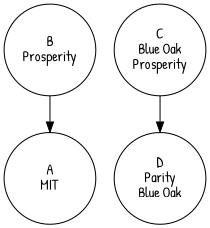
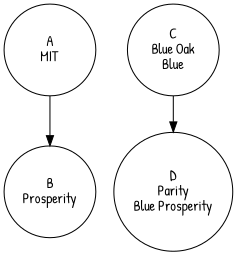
node "C Blue Oak Prosperity": label "C Blue Oak Prosperity" -> "C Blue Oak Blue"
edge "B Prosperity" -> "A MIT": reversed
node "D Parity Blue Oak": label "D Parity Blue Oak" -> "D Parity Blue Prosperity"
